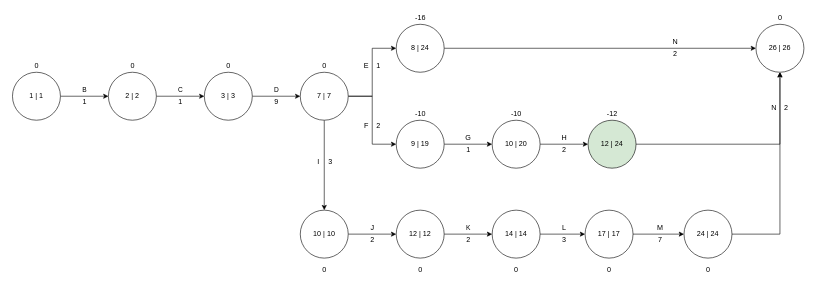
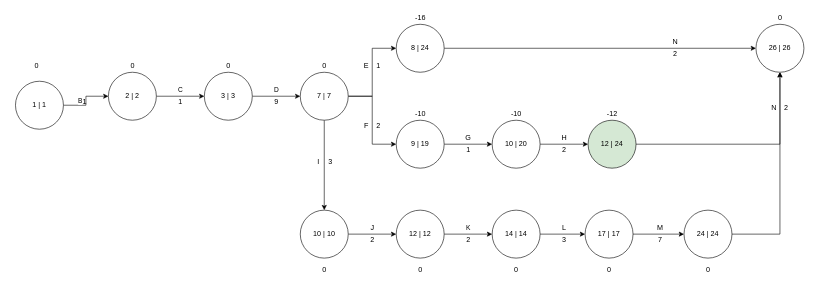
node "1 | 1": moved (36, 96) -> (39, 105)
